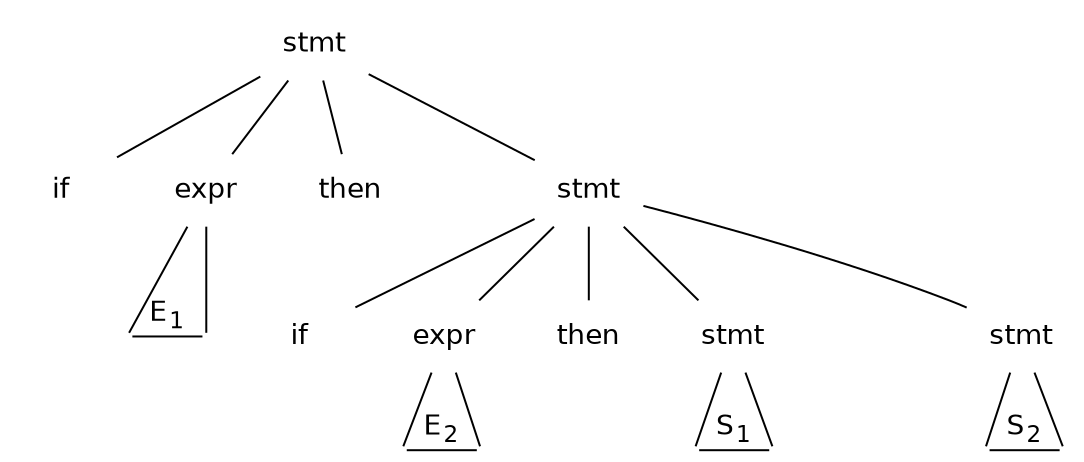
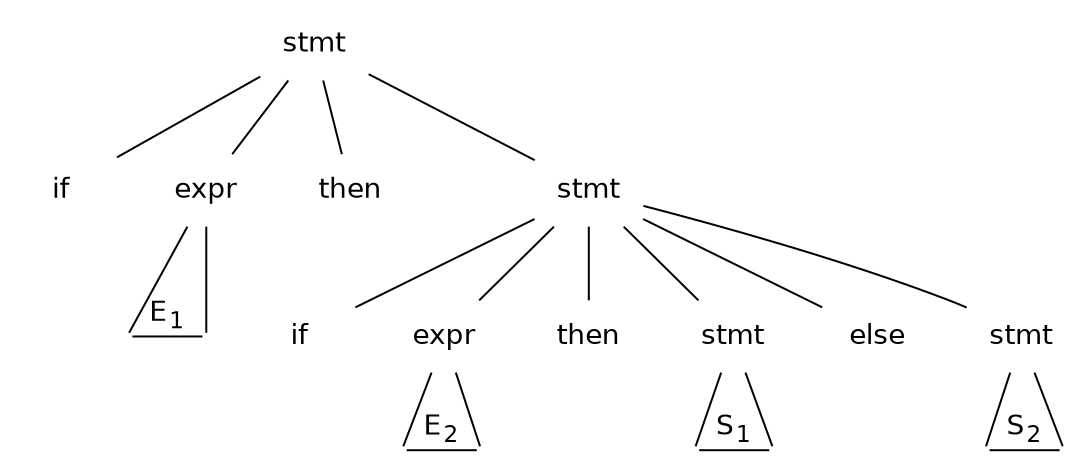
node "else": added
